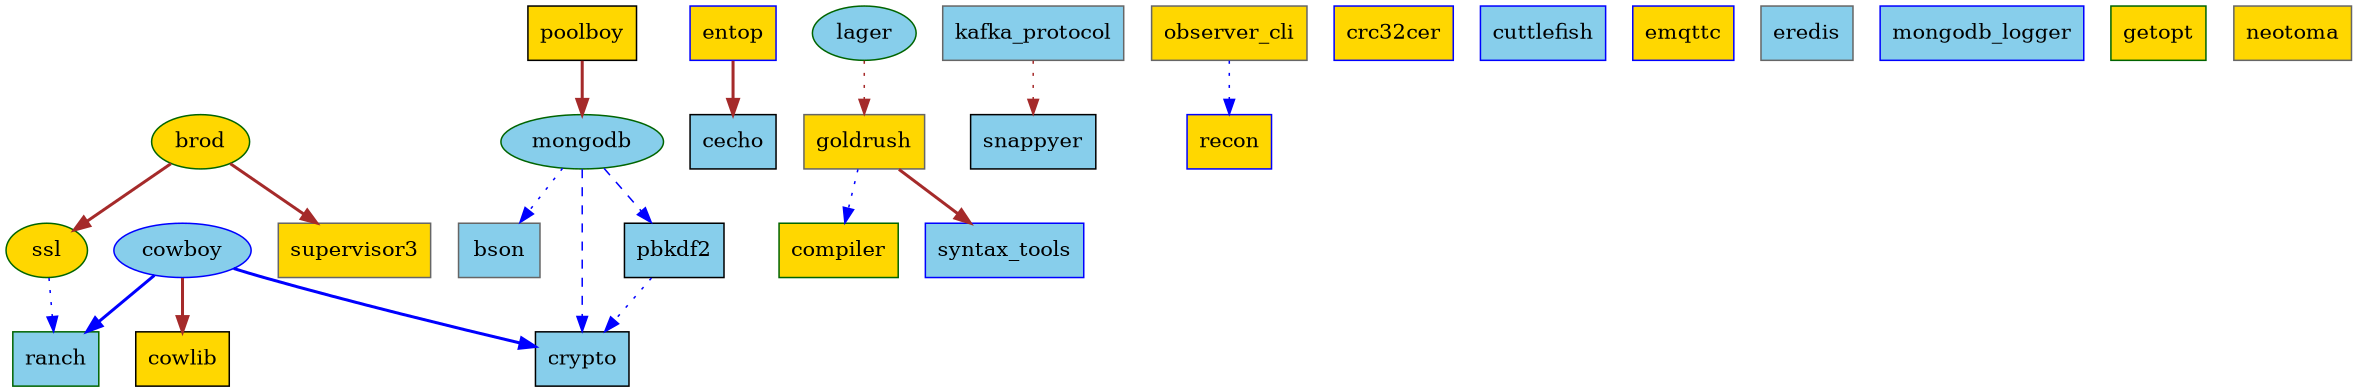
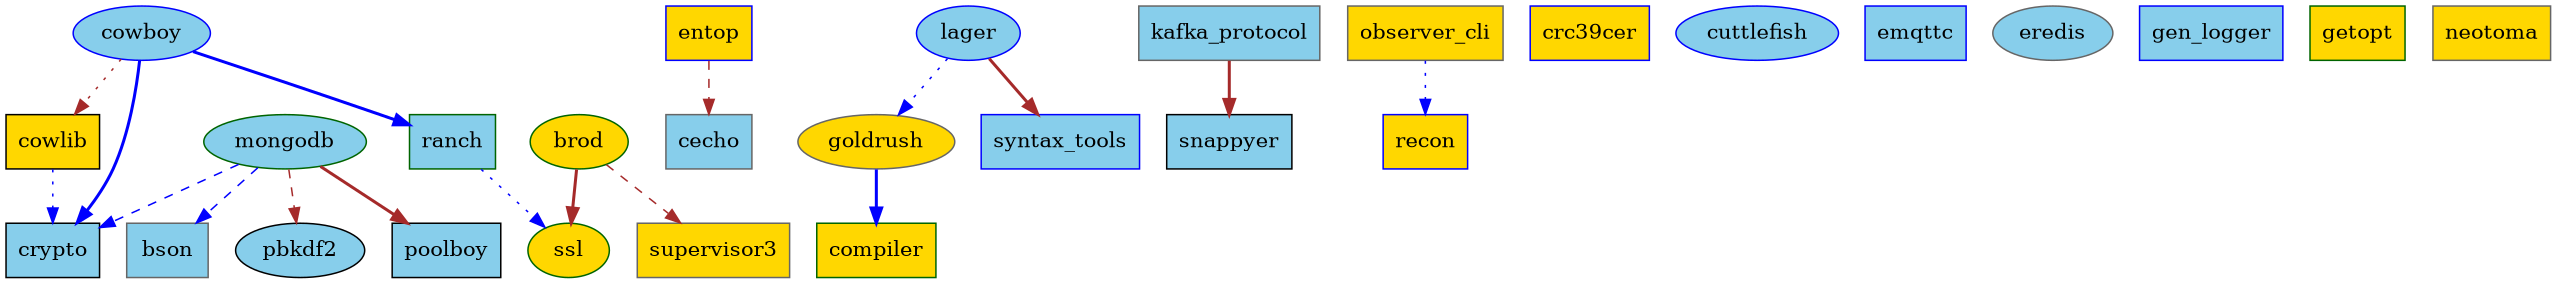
node "poolboy": fillcolor gold -> skyblue
node "lager": color darkgreen -> blue
node "crc32cer": label "crc32cer" -> "crc39cer"
node "cuttlefish": shape box -> ellipse
node "emqttc": fillcolor gold -> skyblue
node "eredis": shape box -> ellipse
node "mongodb_logger": label "mongodb_logger" -> "gen_logger"
edge "poolboy" -> "mongodb": reversed
edge "entop" -> "cecho": style bold -> dashed
edge "lager" -> "goldrush": color brown -> blue
edge "kafka_protocol" -> "snappyer": style dotted -> bold
node "cecho": color black -> gray40
node "goldrush": shape box -> ellipse
edge "brod" -> "supervisor3": style bold -> dashed
edge "mongodb" -> "bson": style dotted -> dashed
edge "goldrush" -> "compiler": style dotted -> bold
edge "mongodb" -> "pbkdf2": color blue -> brown
edge "goldrush" -> "syntax_tools": now "lager" -> "syntax_tools"
node "pbkdf2": shape box -> ellipse
edge "ssl" -> "ranch": reversed
edge "cowboy" -> "cowlib": style bold -> dotted
edge "pbkdf2" -> "crypto": now "cowlib" -> "crypto"
